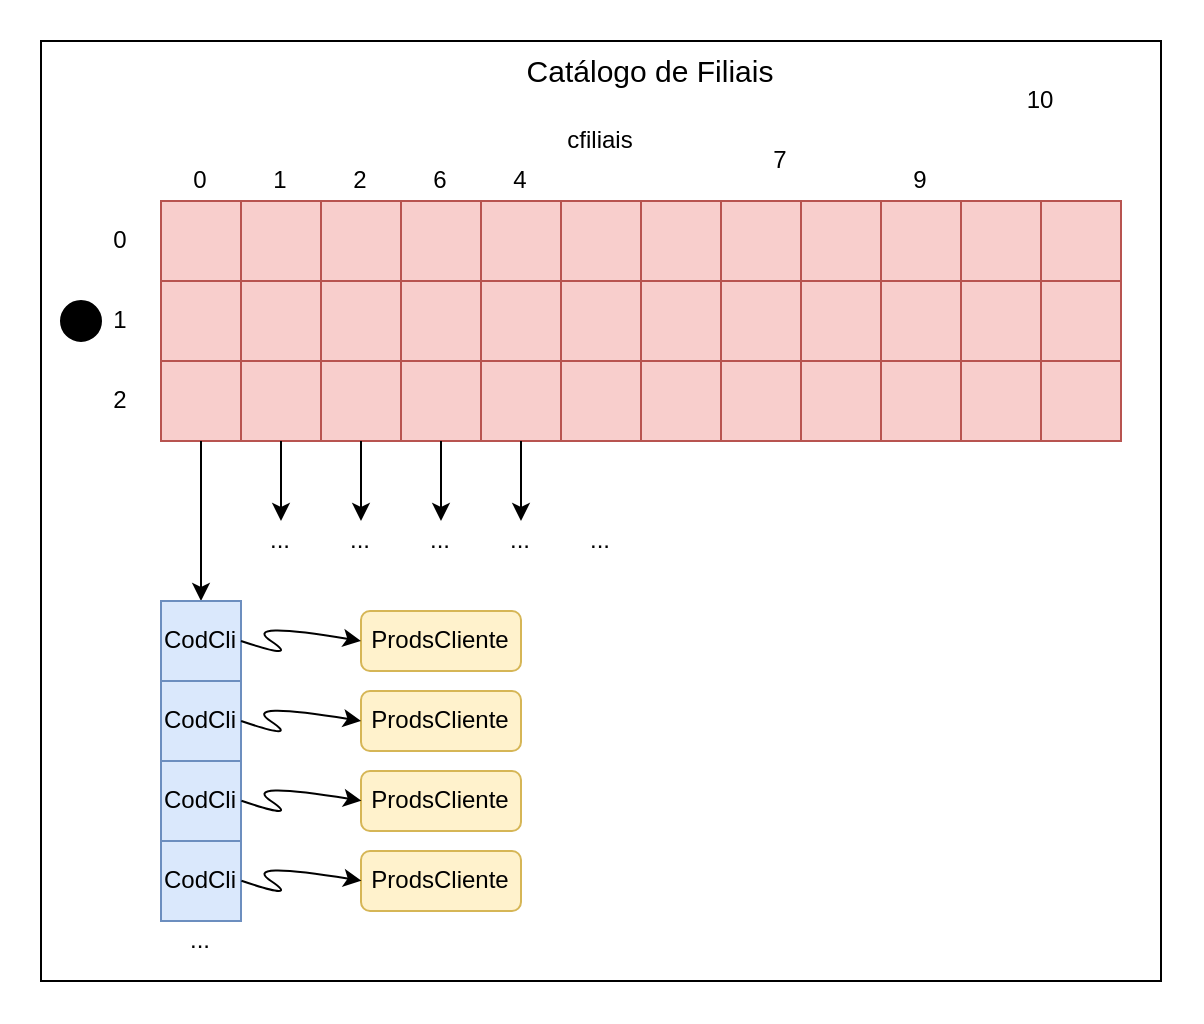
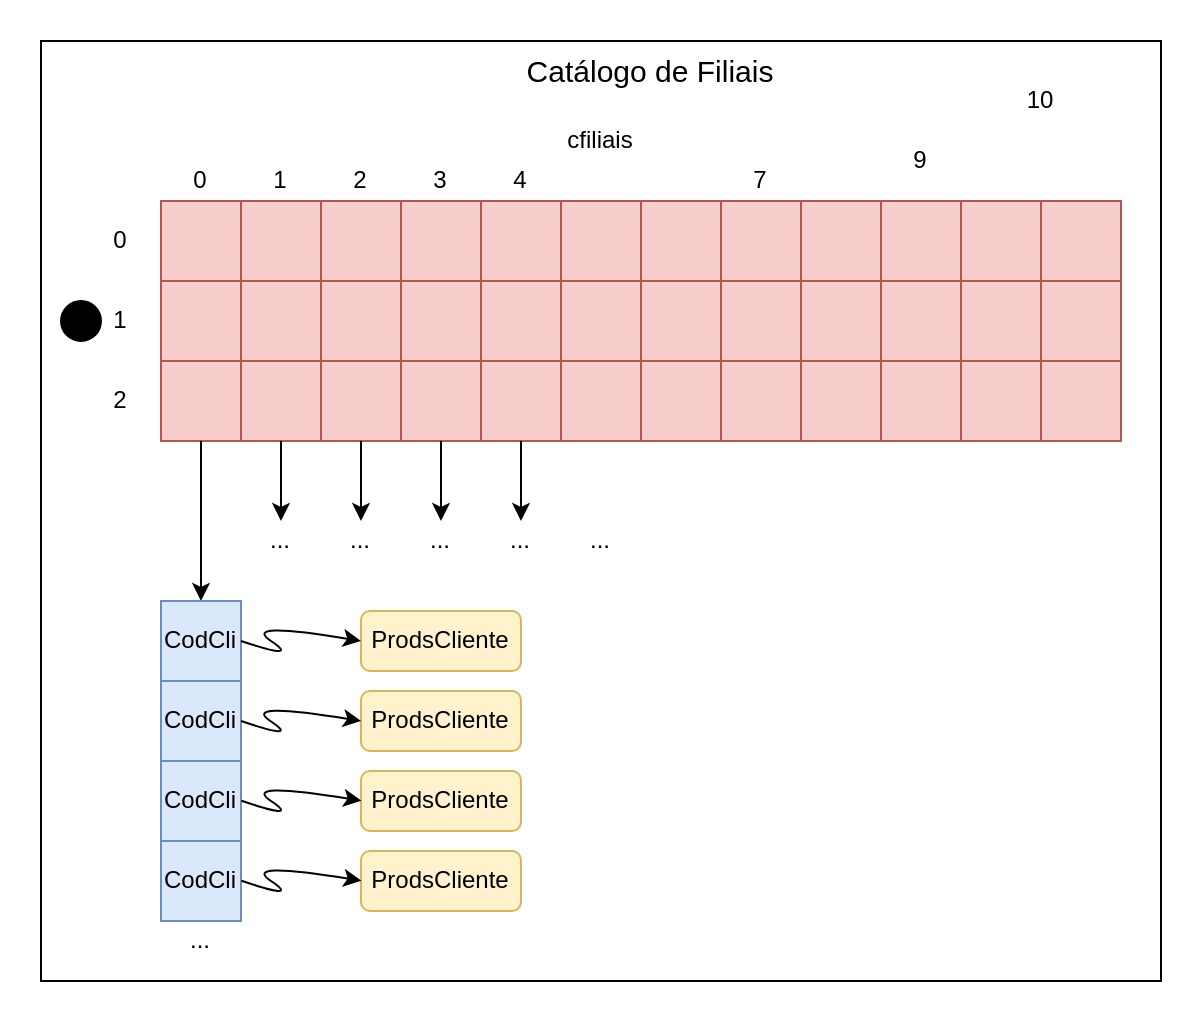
node "7": moved (781, 161) -> (761, 181)
node "6": label "6" -> "3"
node "9": moved (921, 181) -> (921, 161)
